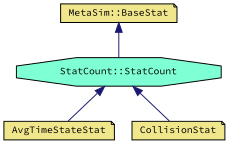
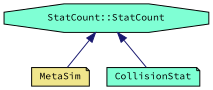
node "MetaSim::BaseStat": removed
node "AvgTimeStateStat": label "AvgTimeStateStat" -> "MetaSim"
node "CollisionStat": fillcolor khaki -> aquamarine
